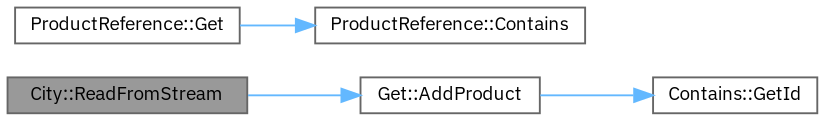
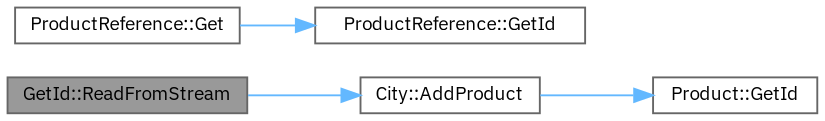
node "ProductReference::Contains": label "ProductReference::Contains" -> "ProductReference::GetId"
node "City::ReadFromStream": label "City::ReadFromStream" -> "GetId::ReadFromStream"
node "Get::AddProduct": label "Get::AddProduct" -> "City::AddProduct"
node "Contains::GetId": label "Contains::GetId" -> "Product::GetId"
